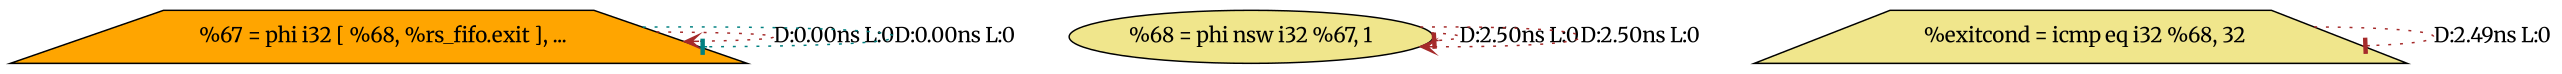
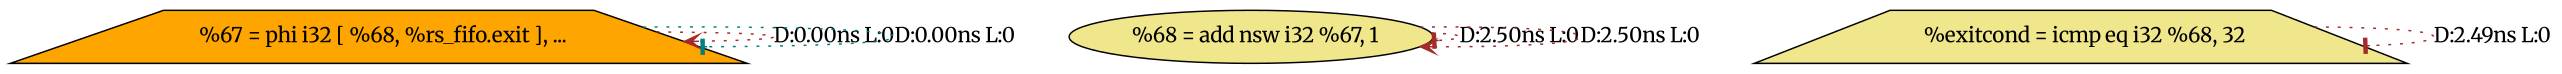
node "%68 = phi nsw i32 %67, 1": label "%68 = phi nsw i32 %67, 1" -> "%68 = add nsw i32 %67, 1"
